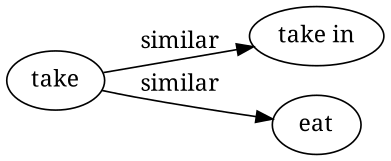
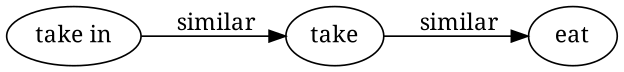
edge "take" -> "take in": reversed
